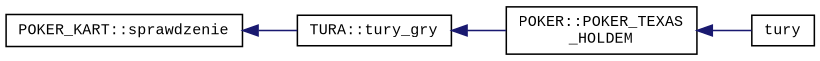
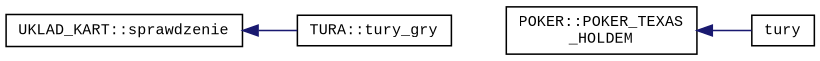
node "POKER_KART::sprawdzenie": label "POKER_KART::sprawdzenie" -> "UKLAD_KART::sprawdzenie"
edge "POKER::POKER_TEXAS _HOLDEM" -> "TURA::tury_gry": removed
